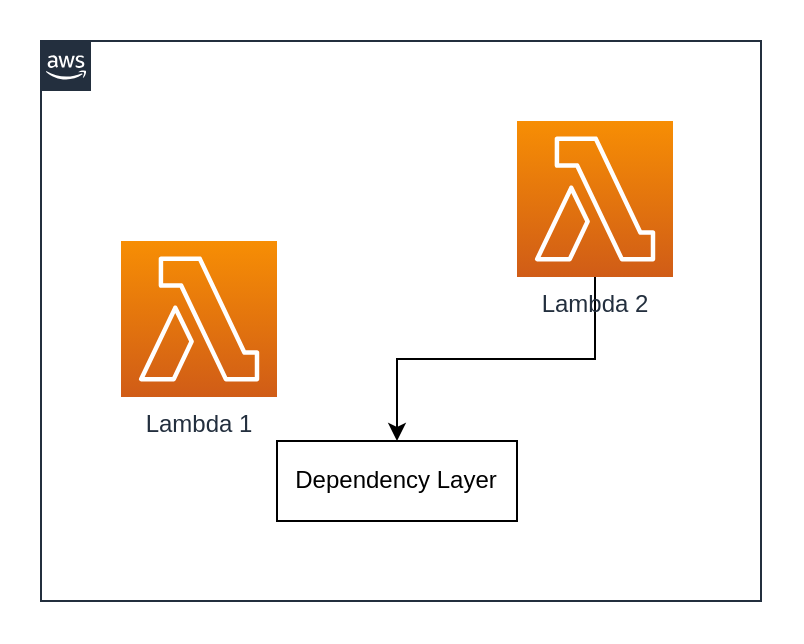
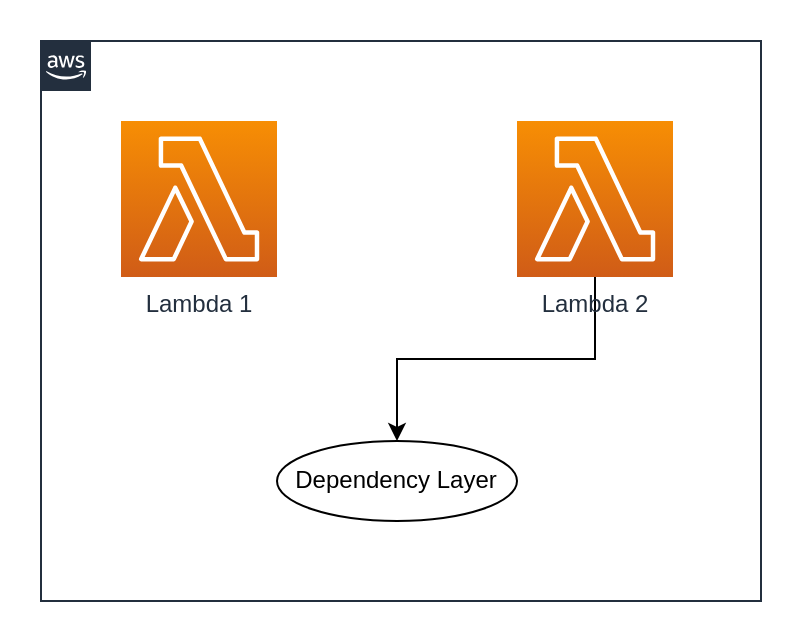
node "Lambda 1": moved (199, 319) -> (199, 199)
node "Dependency Layer": shape rectangle -> ellipse
